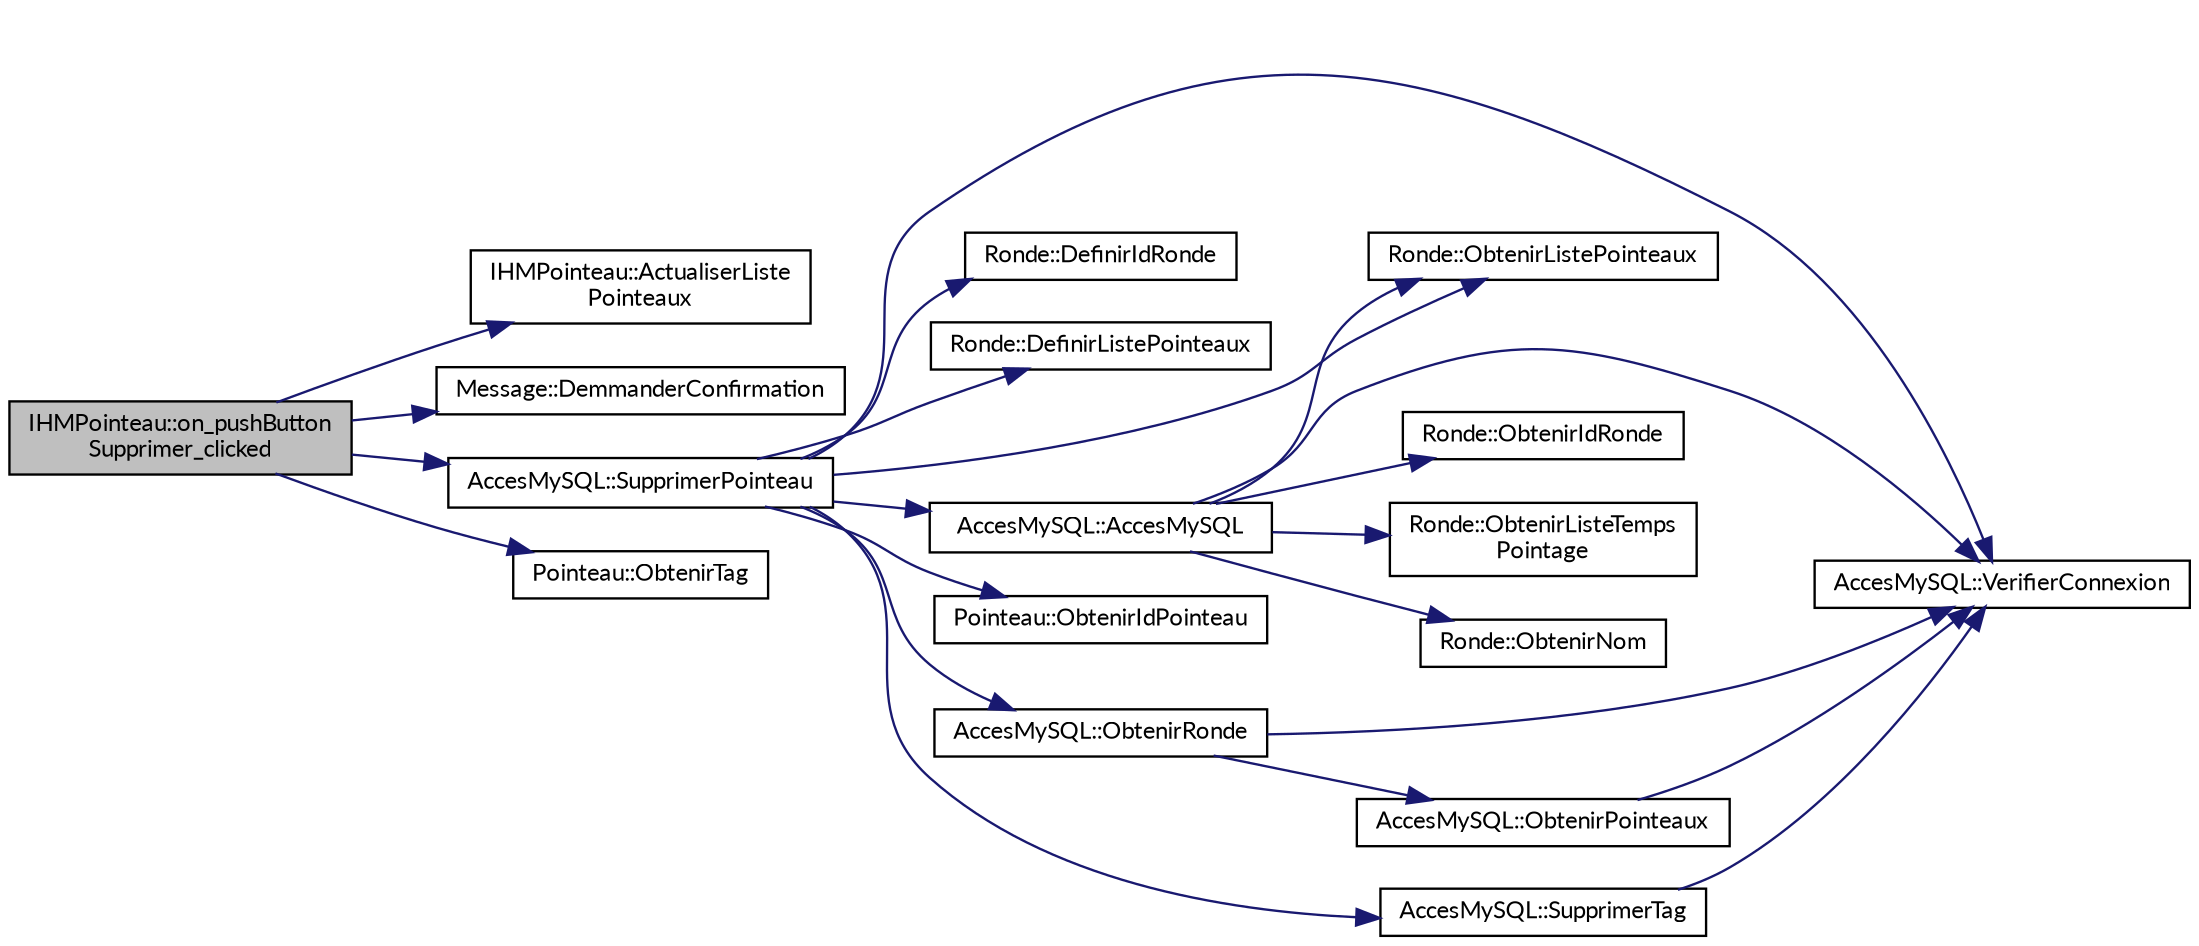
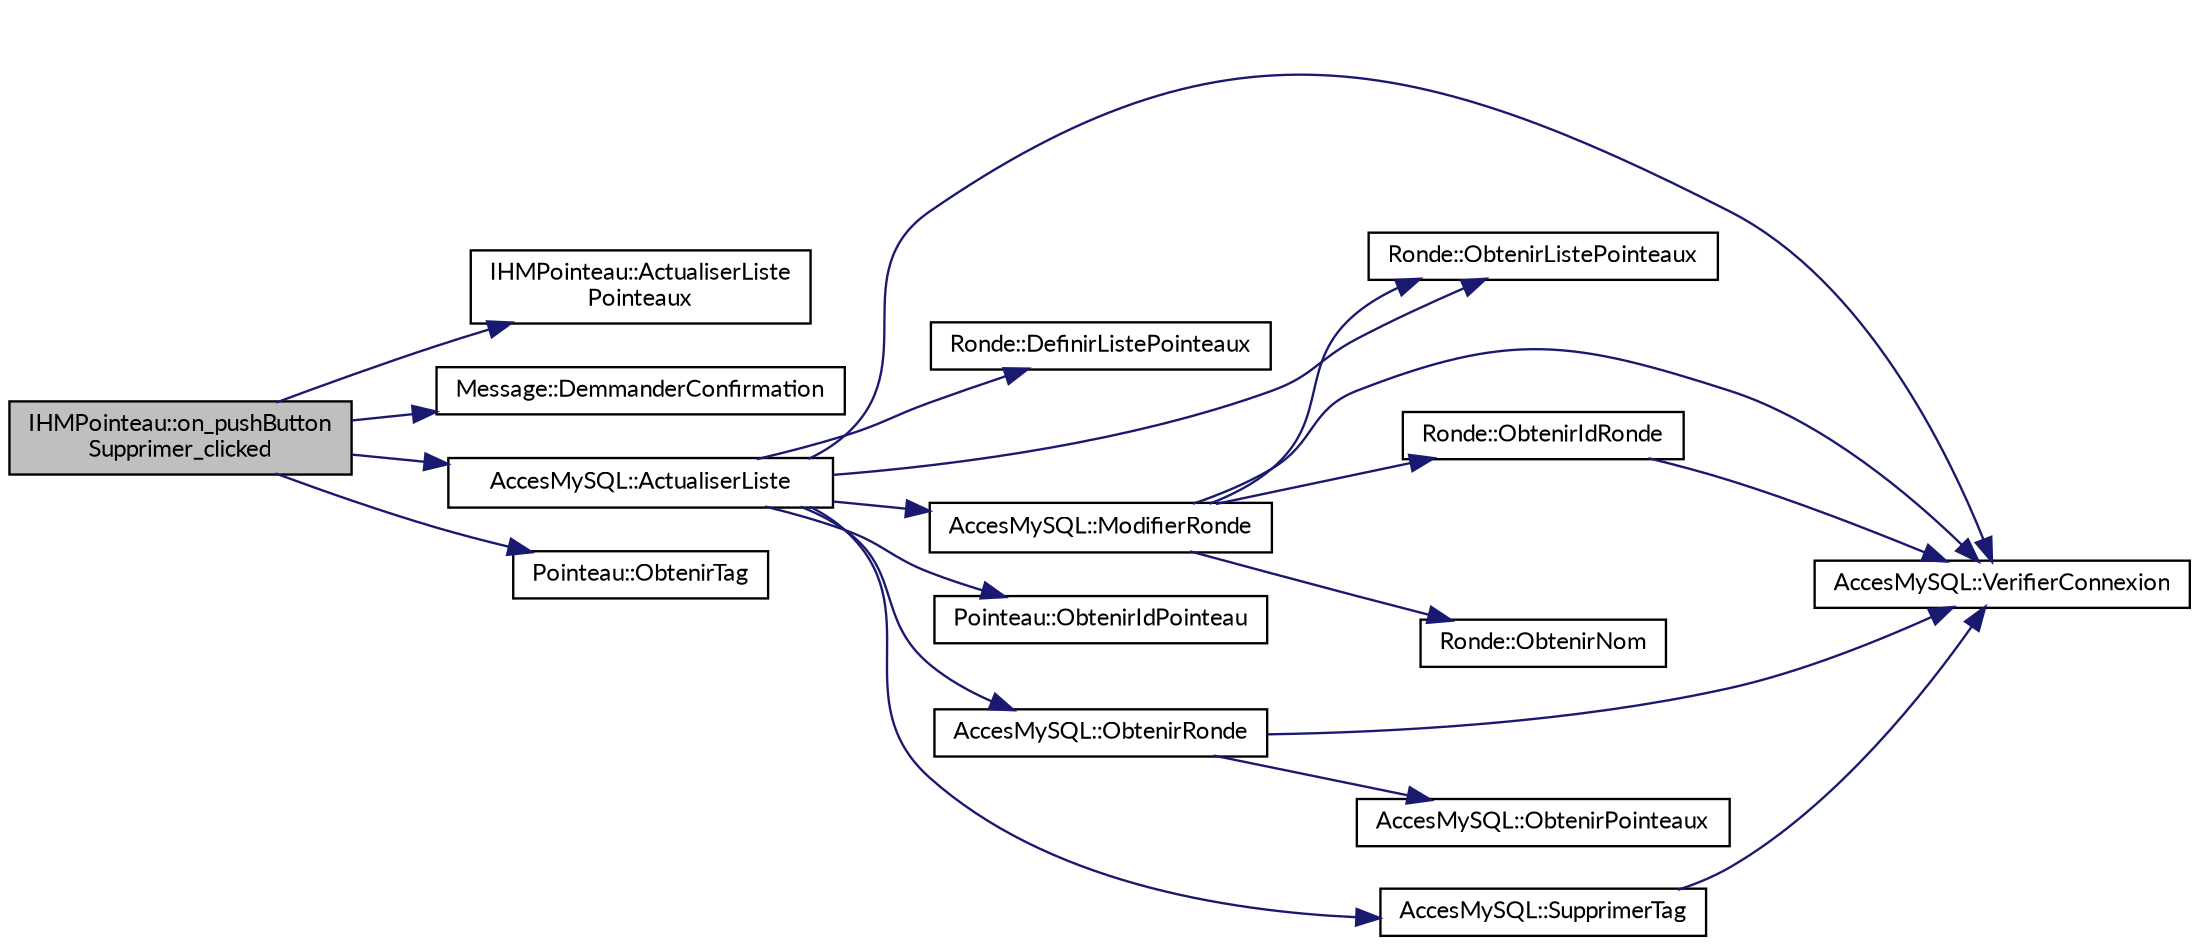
node "Ronde::DefinirIdRonde": removed
node "AccesMySQL::SupprimerPointeau": label "AccesMySQL::SupprimerPointeau" -> "AccesMySQL::ActualiserListe"
node "AccesMySQL::AccesMySQL": label "AccesMySQL::AccesMySQL" -> "AccesMySQL::ModifierRonde"
node "Ronde::ObtenirListeTemps Pointage": removed
edge "AccesMySQL::ObtenirPointeaux" -> "AccesMySQL::VerifierConnexion": now "Ronde::ObtenirIdRonde" -> "AccesMySQL::VerifierConnexion"
